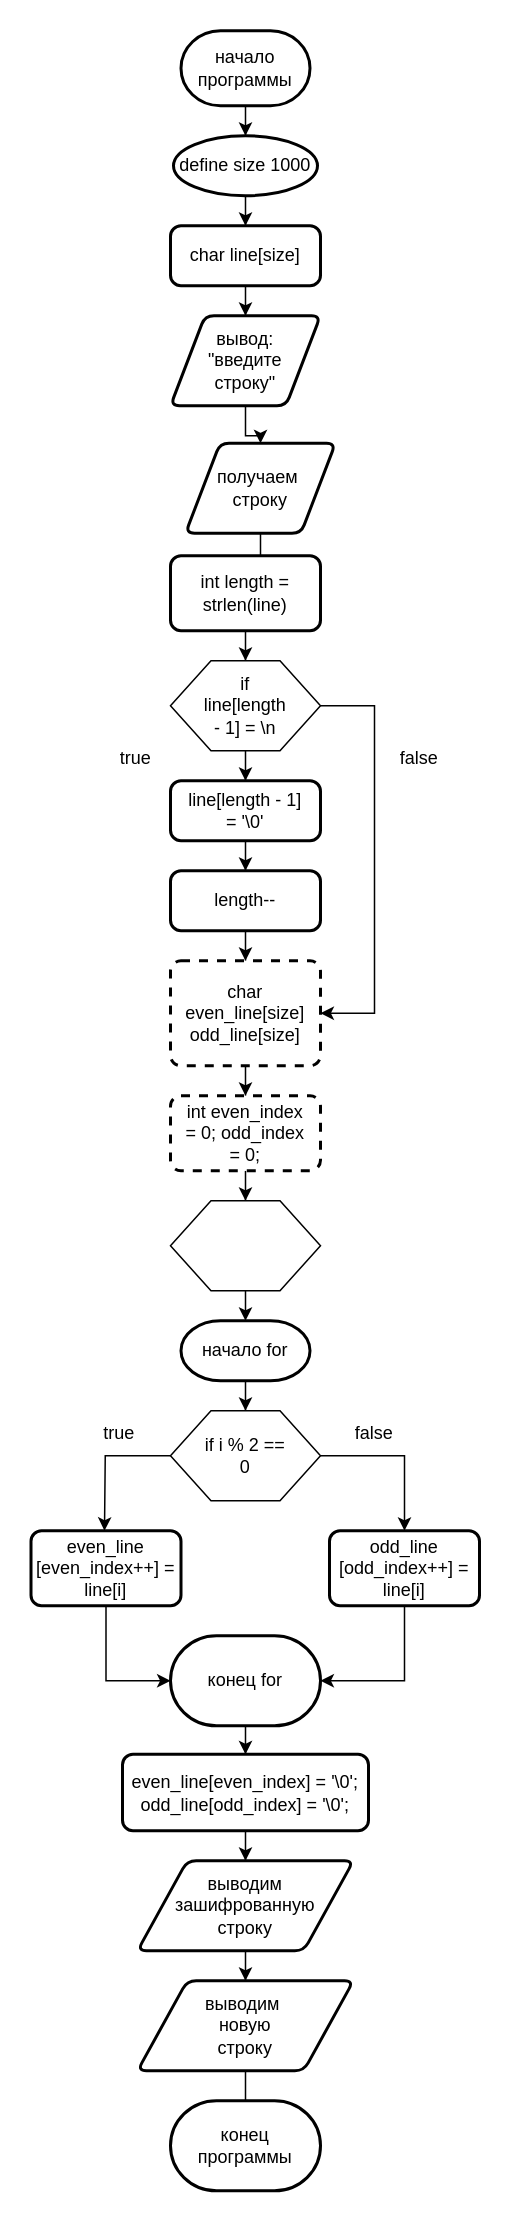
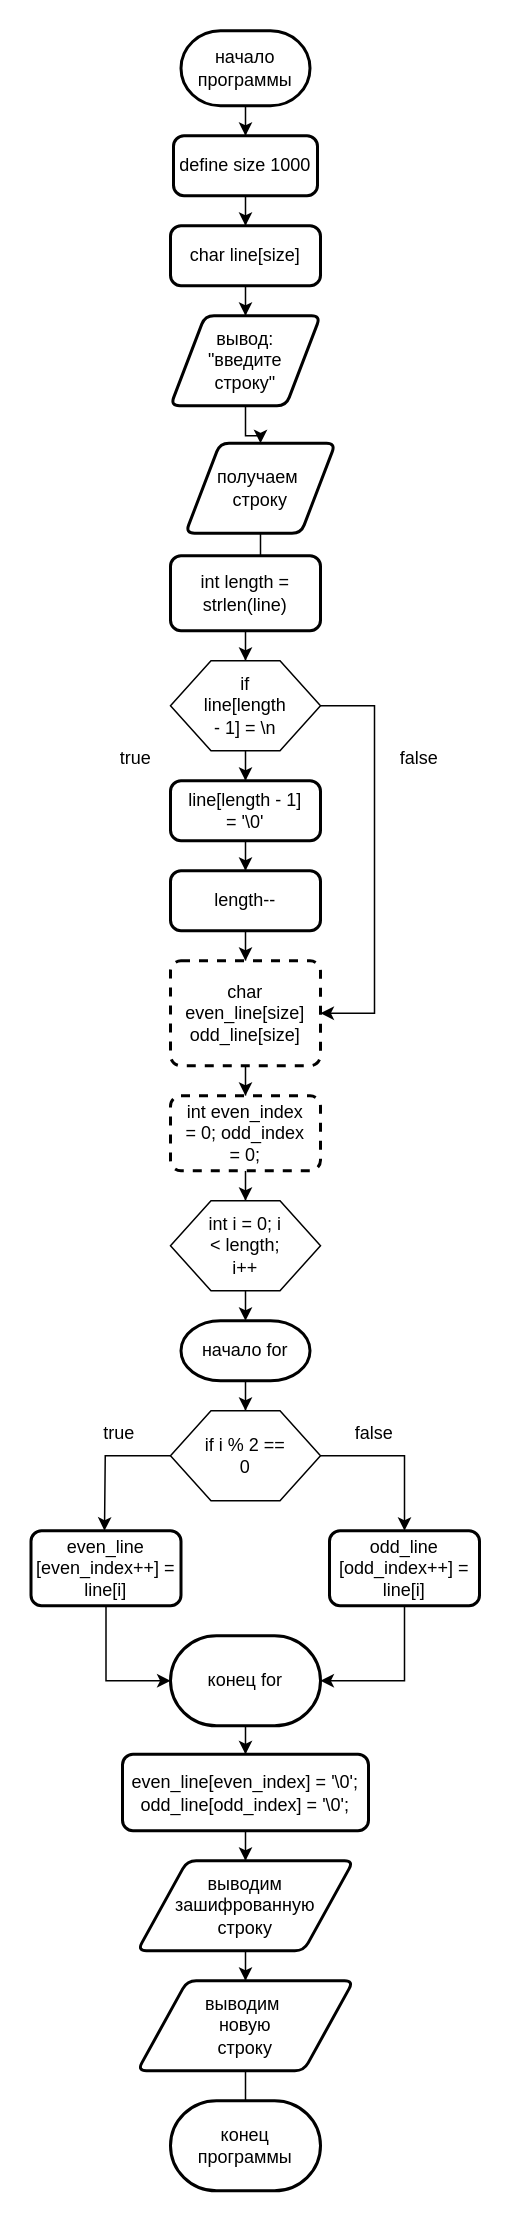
node "define size 1000": shape ellipse -> rounded rectangle
node "int i = 0; i < length; i++": added
